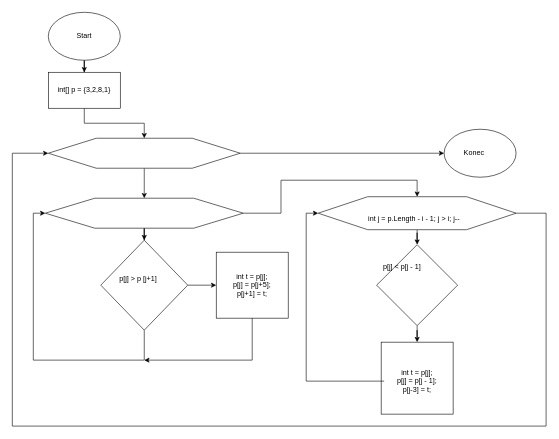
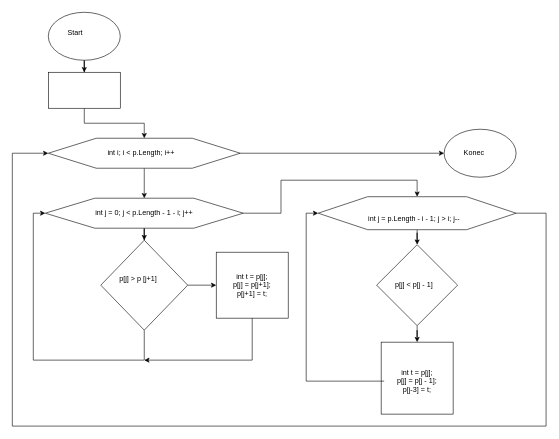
node "Start": moved (84, 36) -> (75, 33)
node "int[] p = {3,2,8,1}": removed
node "int i; i < p.Length; i++": added
node "int j = 0; j < p.Length - 1 - i; j++": added
node "p[j] < p[j - 1]": moved (402, 267) -> (414, 285)
node "int t = p[j]; p[j] = p[j+5]; p[j+1] = t;": label "int t = p[j]; p[j] = p[j+5]; p[j+1] = t;" -> "int t = p[j]; p[j] = p[j+1]; p[j+1] = t;"
